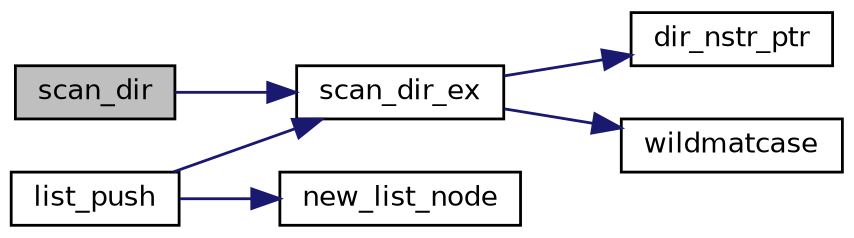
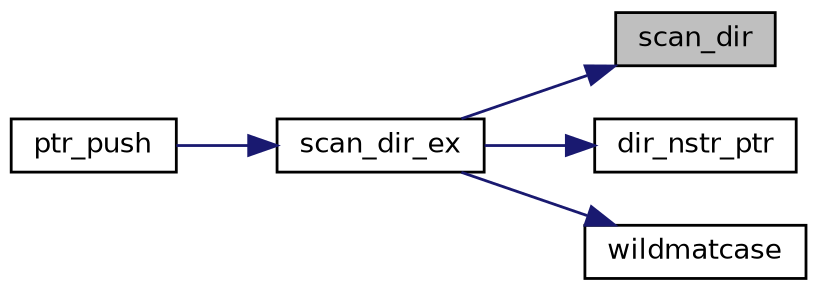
edge "scan_dir" -> "scan_dir_ex": reversed
node "list_push": label "list_push" -> "ptr_push"
node "new_list_node": removed
